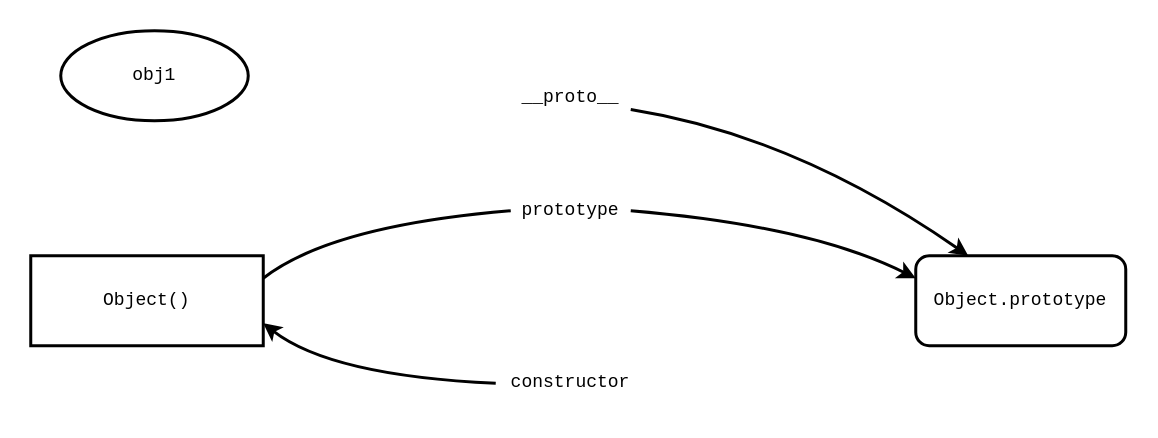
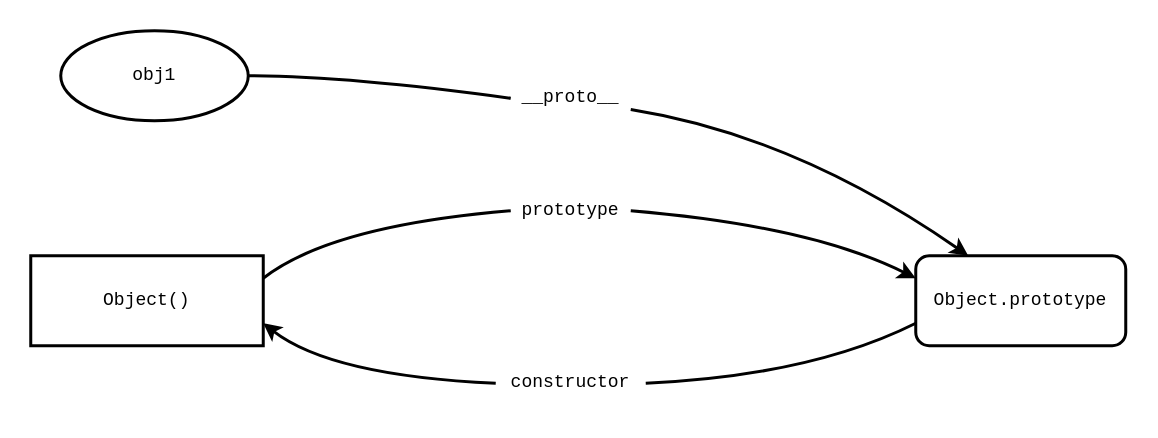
edge "obj1" -- "__proto__": added
edge "Object.prototype" -- "constructor": added
